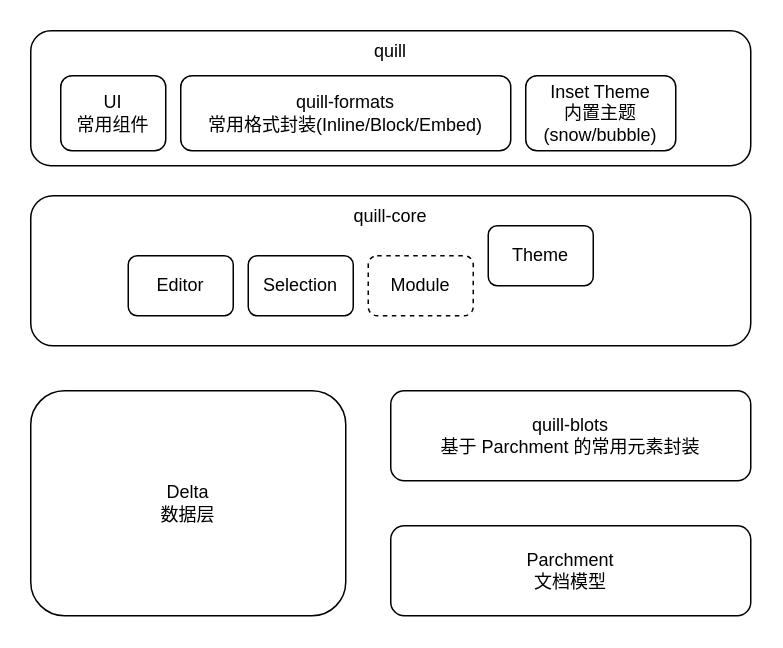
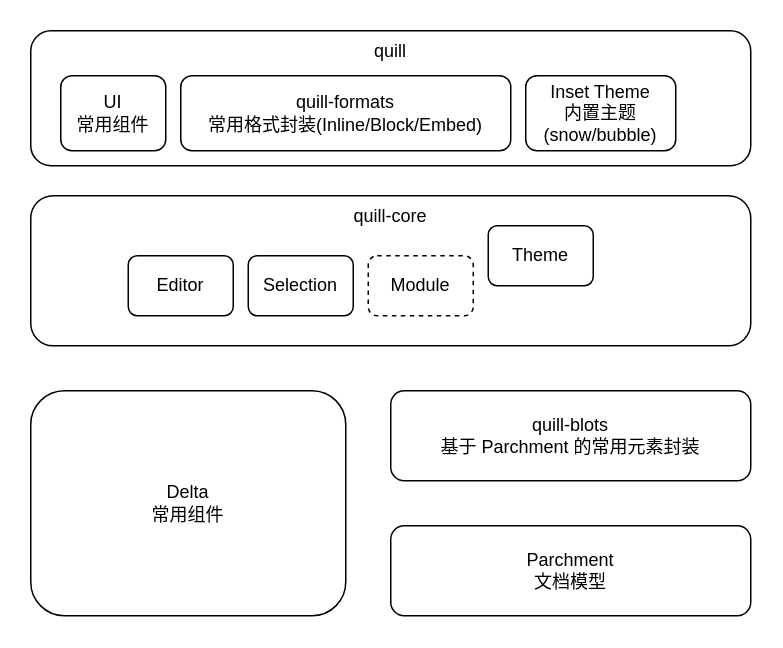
node "Delta 数据层": label "Delta 数据层" -> "Delta 常用组件"
